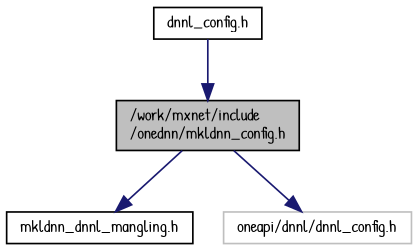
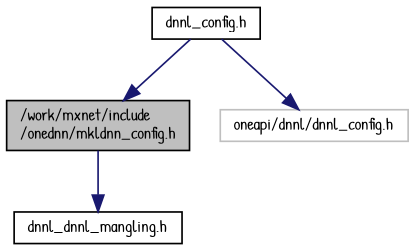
edge "/work/mxnet/include /onednn/mkldnn_config.h" -> "oneapi/dnnl/dnnl_config.h": now "dnnl_config.h" -> "oneapi/dnnl/dnnl_config.h"
node "mkldnn_dnnl_mangling.h": label "mkldnn_dnnl_mangling.h" -> "dnnl_dnnl_mangling.h"
